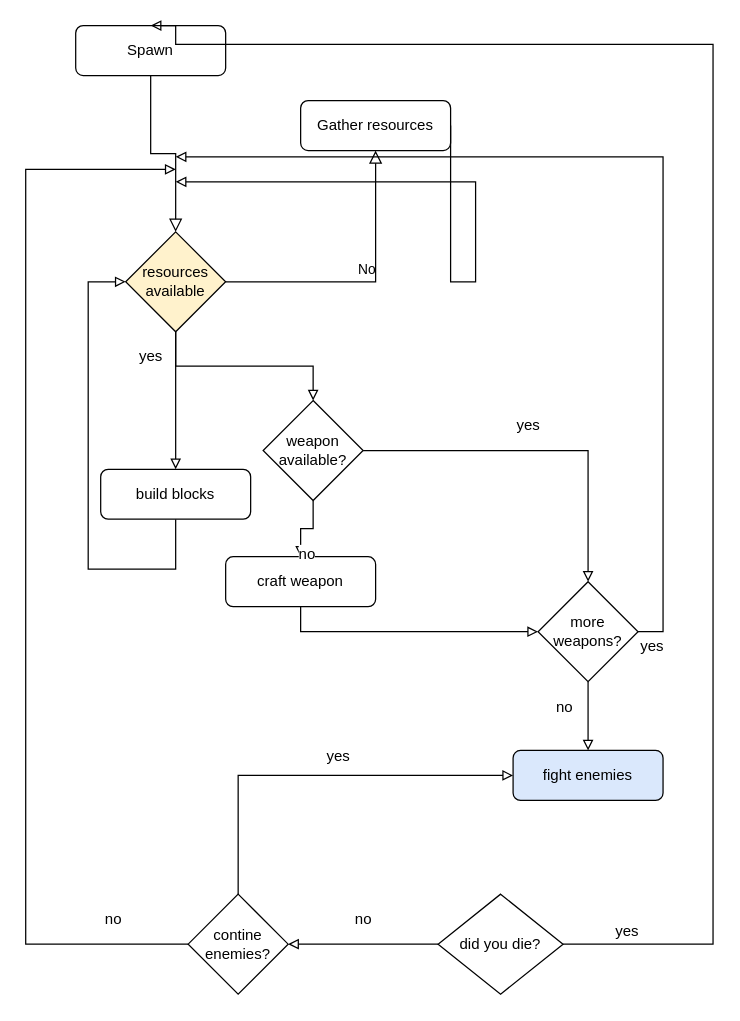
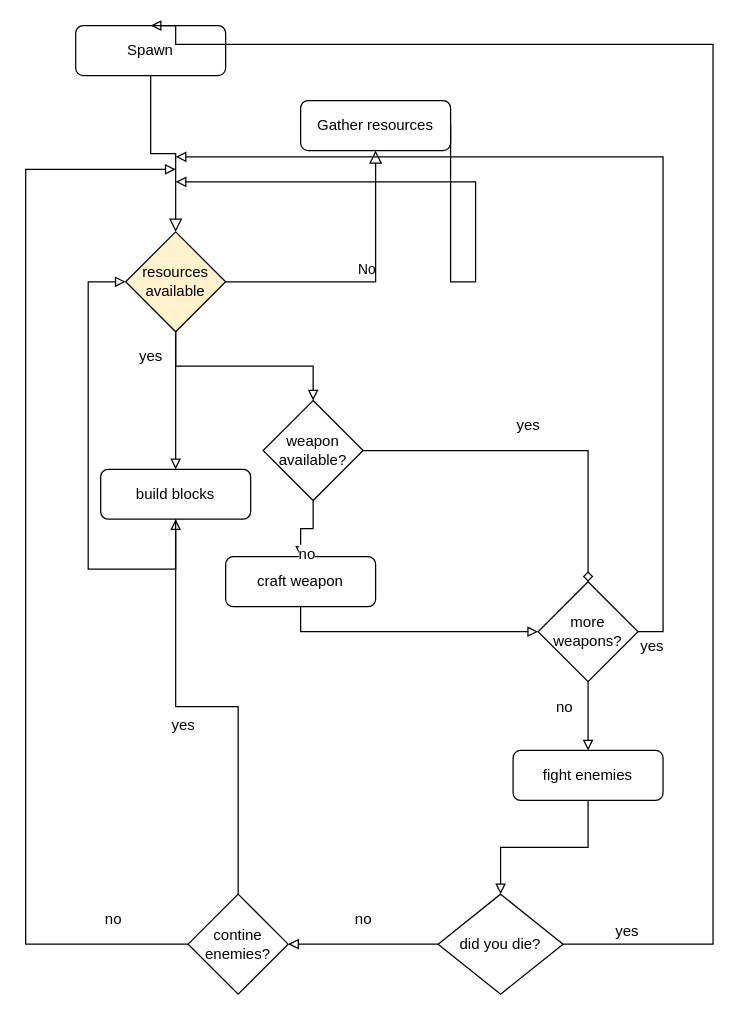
edge "weapon available?" -> "more weapons?": arrowhead block -> diamond
edge "contine enemies?" -> "fight enemies": now "contine enemies?" -> "build blocks"
node "fight enemies": fillcolor #dae8fc -> #ffffff
edge "fight enemies" -> "did you die?": added
